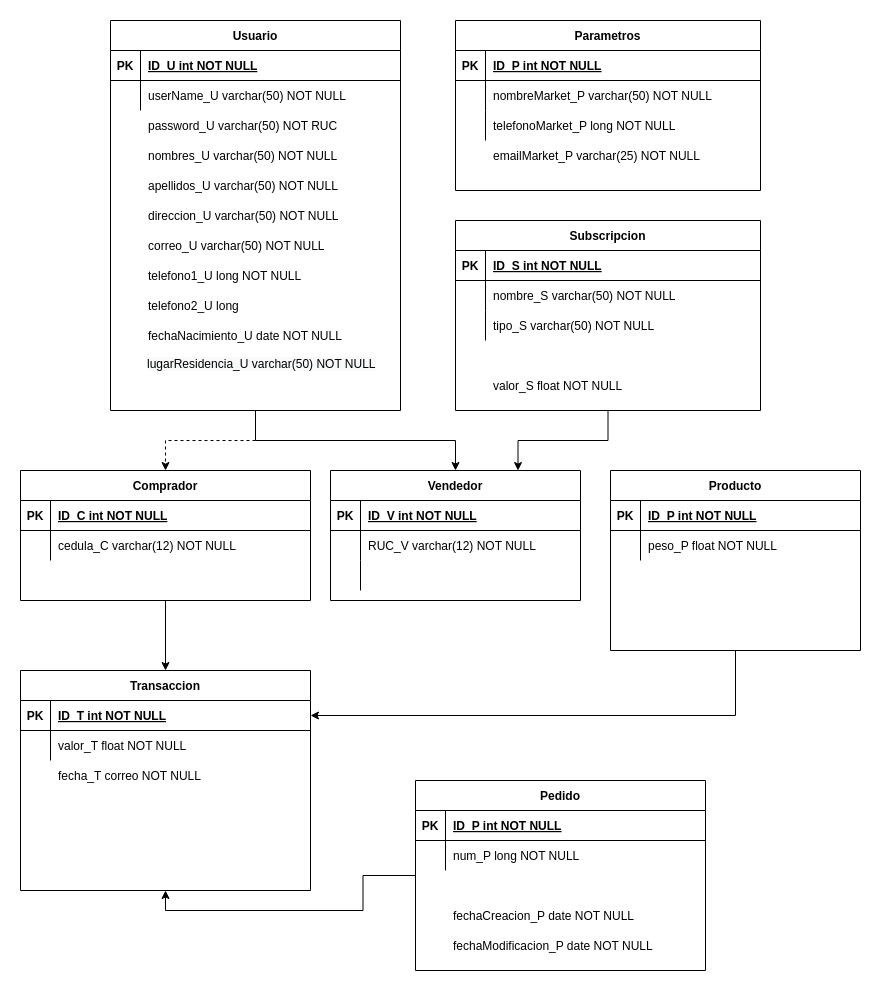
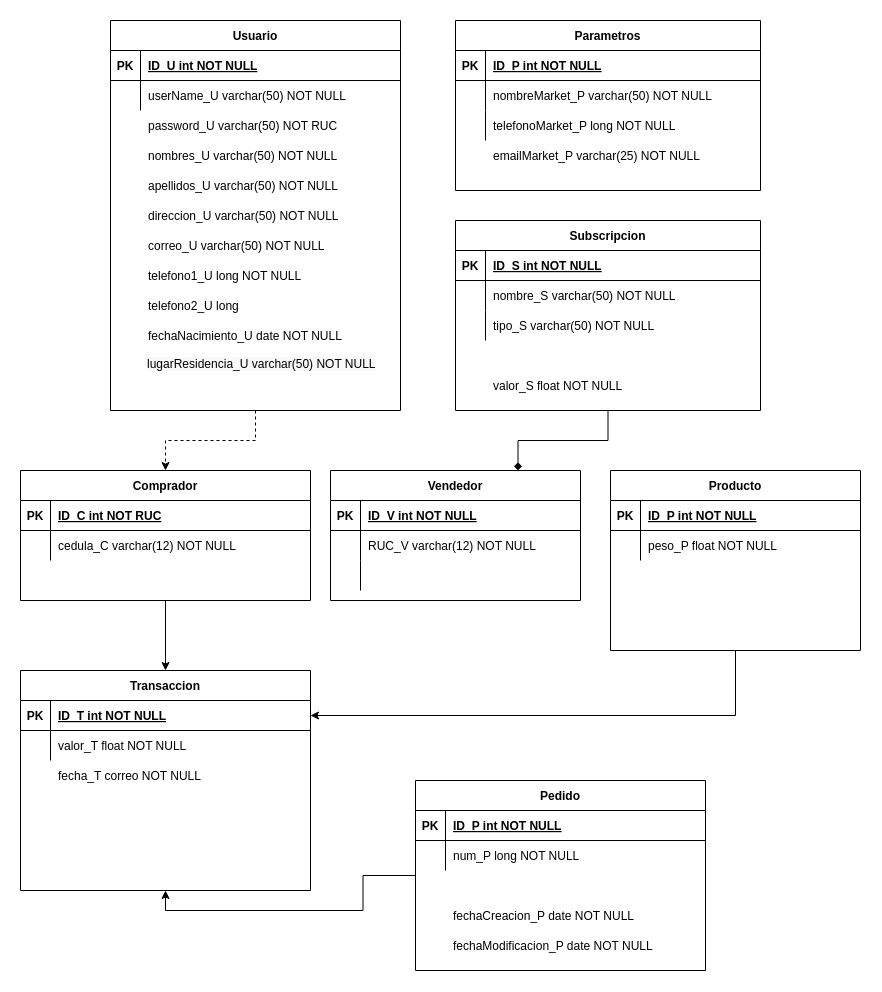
edge "Usuario" -> "Vendedor": removed
edge "Subscripcion" -> "Vendedor": arrowhead classic -> diamond
node "ID_C int NOT NULL": label "ID_C int NOT NULL" -> "ID_C int NOT RUC"
